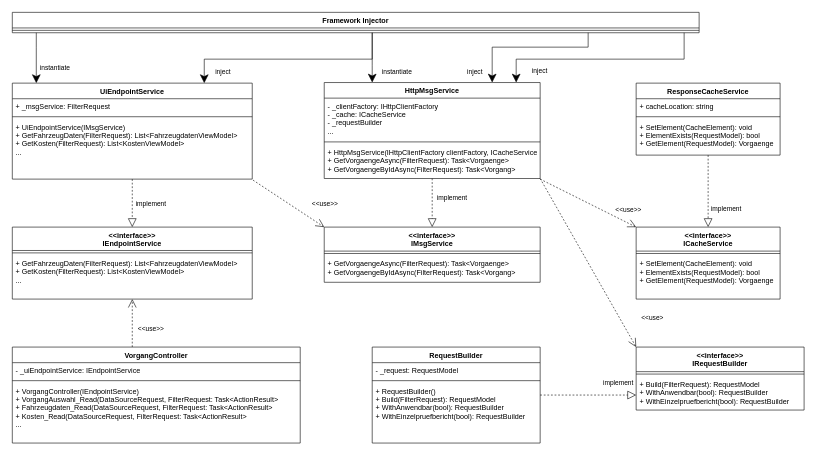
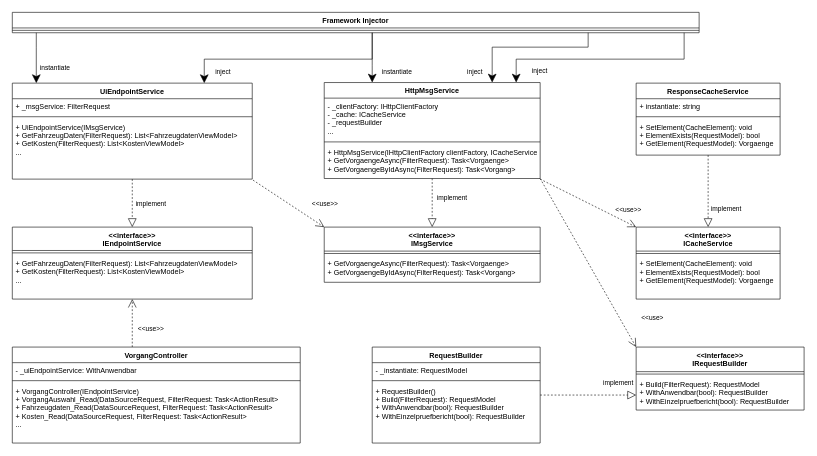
node "+ cacheLocation: string": label "+ cacheLocation: string" -> "+ instantiate: string"
node "- _uiEndpointService: IEndpointService": label "- _uiEndpointService: IEndpointService" -> "- _uiEndpointService: WithAnwendbar"
node "- _request: RequestModel": label "- _request: RequestModel" -> "- _instantiate: RequestModel"
